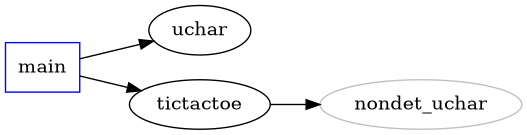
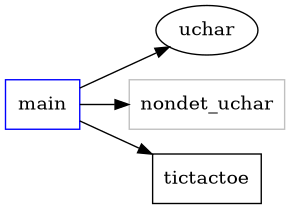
node "tictactoe": shape ellipse -> box
edge "tictactoe" -> "nondet_uchar": now "main" -> "nondet_uchar"
node "nondet_uchar": shape ellipse -> box
